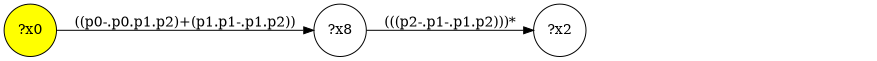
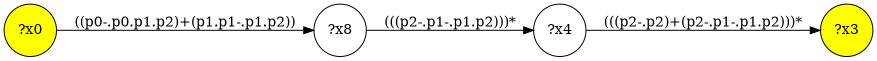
node "?x2": label "?x2" -> "?x4"
node "?x3": added
